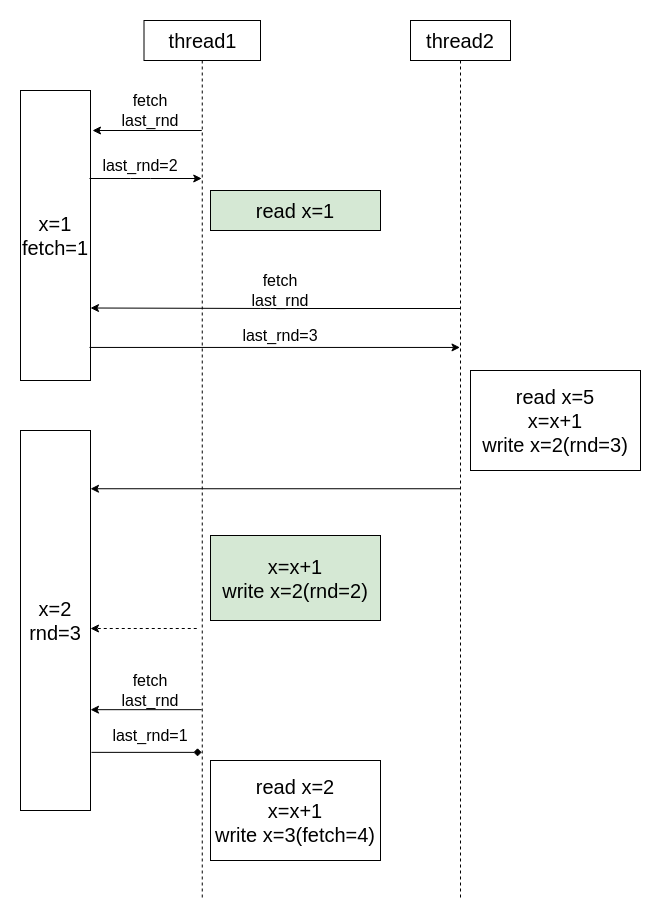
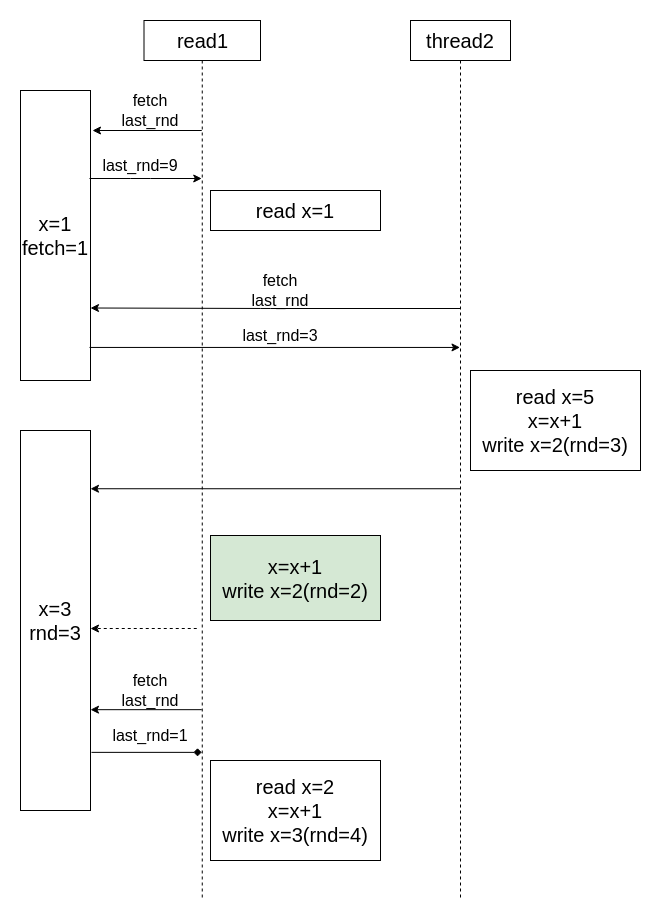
node "thread1": label "thread1" -> "read1"
node "last_rnd=2": label "last_rnd=2" -> "last_rnd=9"
node "read x=1": fillcolor #d5e8d4 -> #ffffff
node "x=2 rnd=3": label "x=2 rnd=3" -> "x=3 rnd=3"
node "read x=2x=x+1write x=3(fetch=4)": label "read x=2x=x+1write x=3(fetch=4)" -> "read x=2x=x+1write x=3(rnd=4)"
